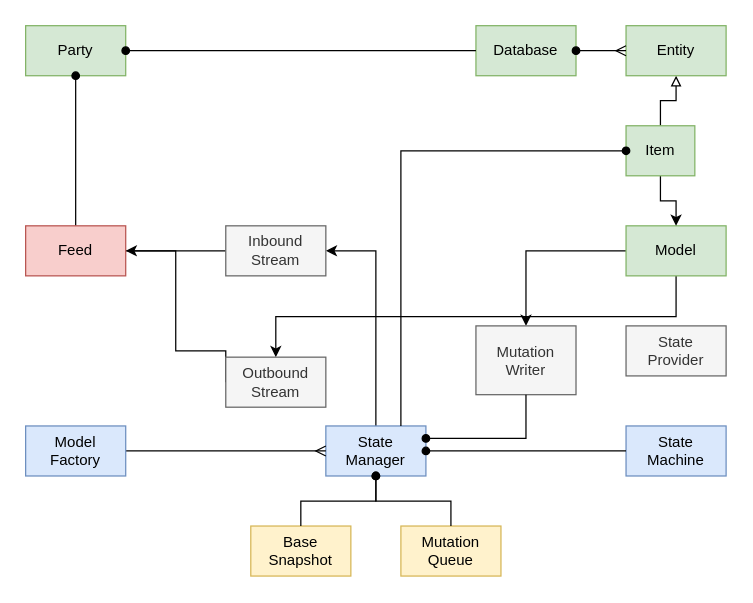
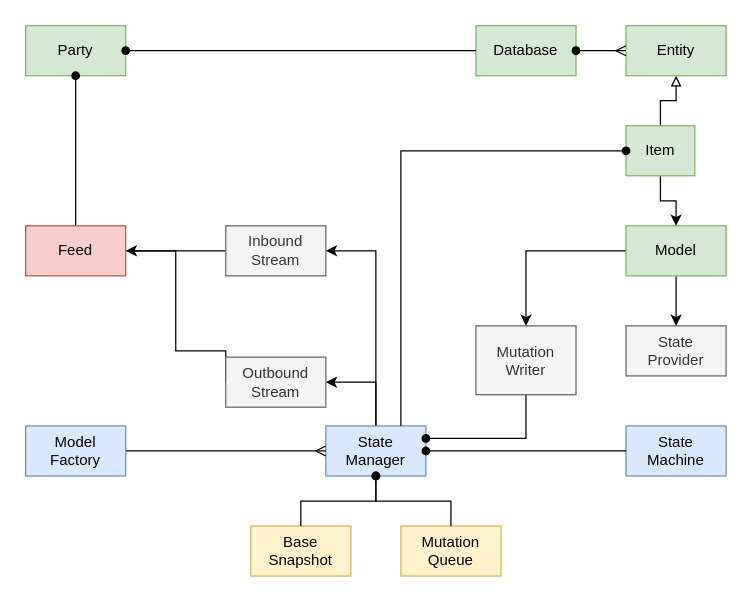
edge "Model" -> "Outbound Stream": now "Model" -> "State Provider"
edge "State Manager" -> "Outbound Stream": added
